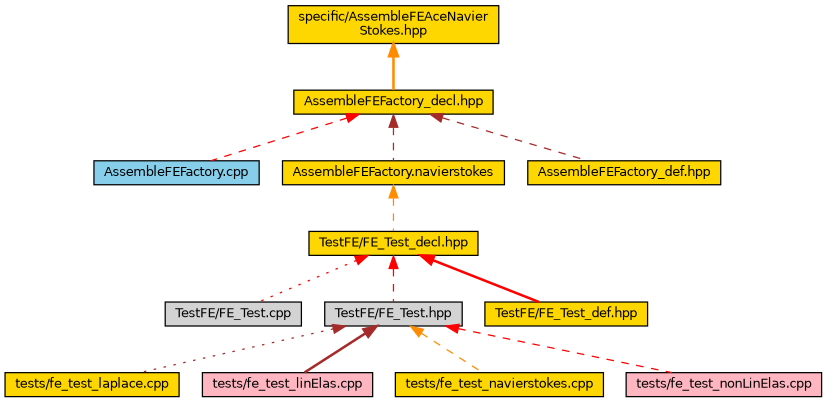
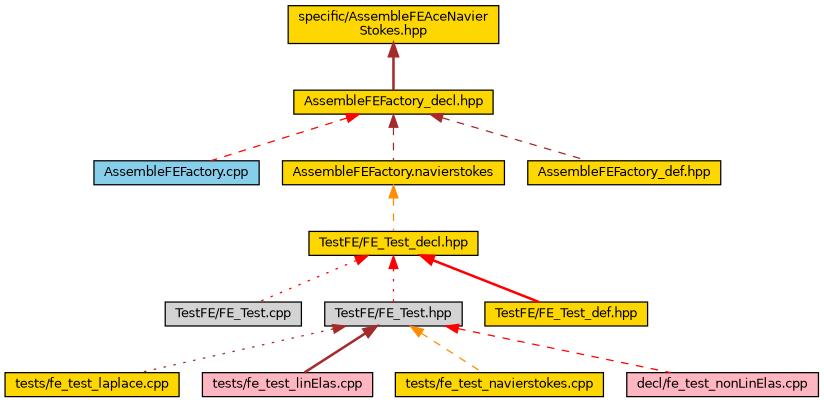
edge "AssembleFEFactory_decl.hpp" -> "specific/AssembleFEAceNavier Stokes.hpp": color darkorange -> brown
edge "TestFE/FE_Test.hpp" -> "TestFE/FE_Test_decl.hpp": style dashed -> dotted
node "tests/fe_test_nonLinElas.cpp": label "tests/fe_test_nonLinElas.cpp" -> "decl/fe_test_nonLinElas.cpp"
